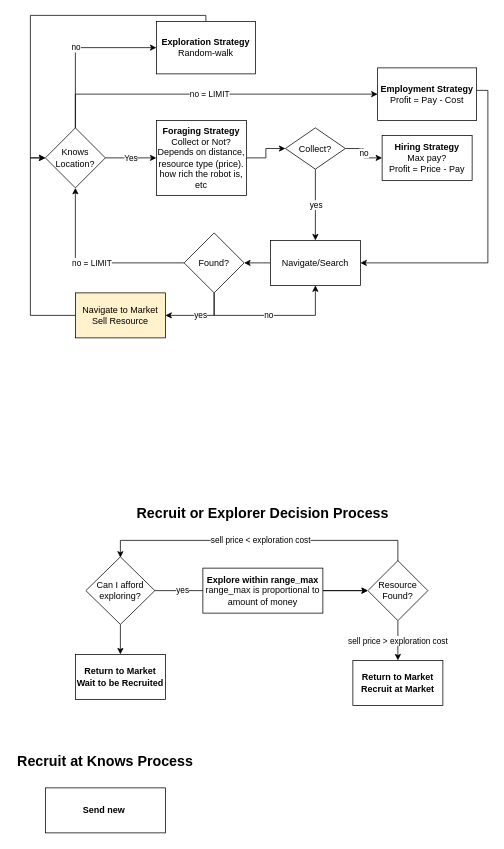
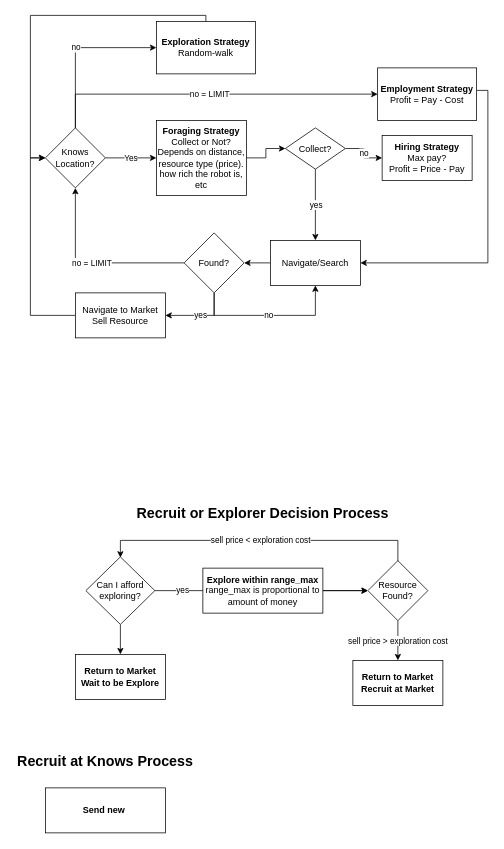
node "Navigate to Market Sell Resource": fillcolor #fff2cc -> #ffffff
node "Return to Market Wait to be Recruited": label "Return to Market Wait to be Recruited" -> "Return to Market Wait to be Explore"
